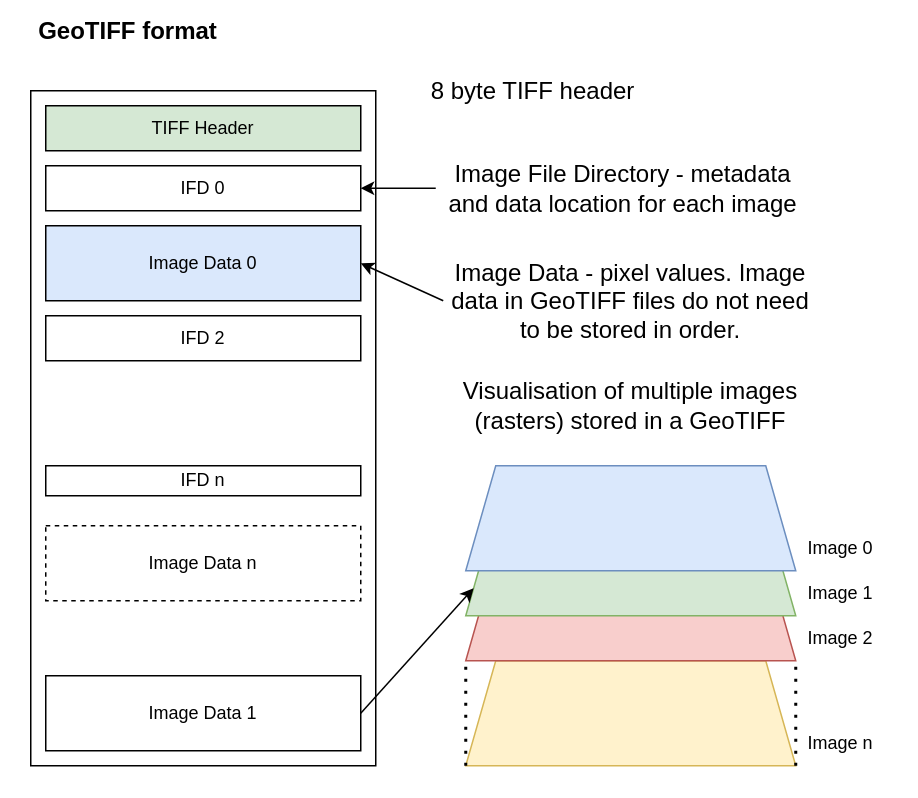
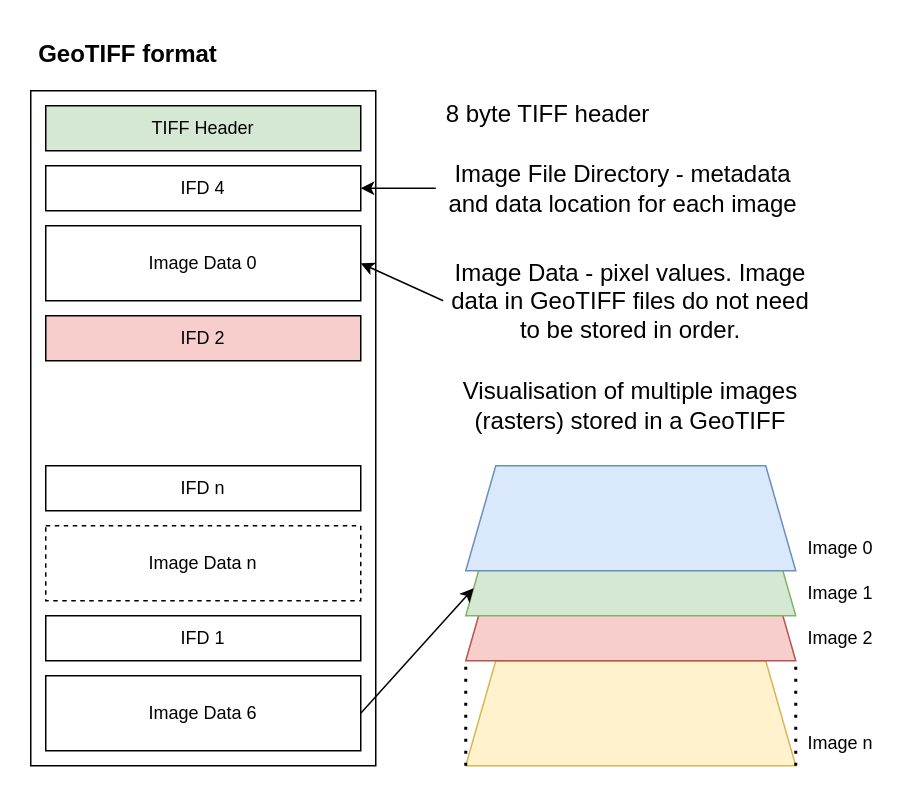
node "GeoTIFF format": moved (128, 31) -> (128, 53)
node "8 byte TIFF header": moved (533, 91) -> (548, 113)
node "IFD 0": label "IFD 0" -> "IFD 4"
node "Image Data 0": fillcolor #dae8fc -> #ffffff
node "IFD 2": fillcolor #ffffff -> #f8cecc
node "IFD n": size 315x30 -> 315x45
node "IFD 1": added
node "Image Data 1": label "Image Data 1" -> "Image Data 6"
